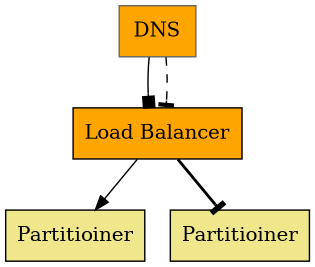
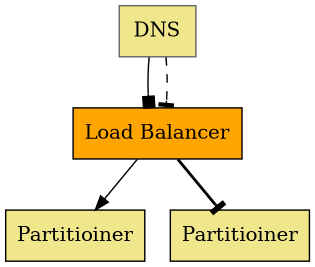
node "DNS": fillcolor orange -> khaki
